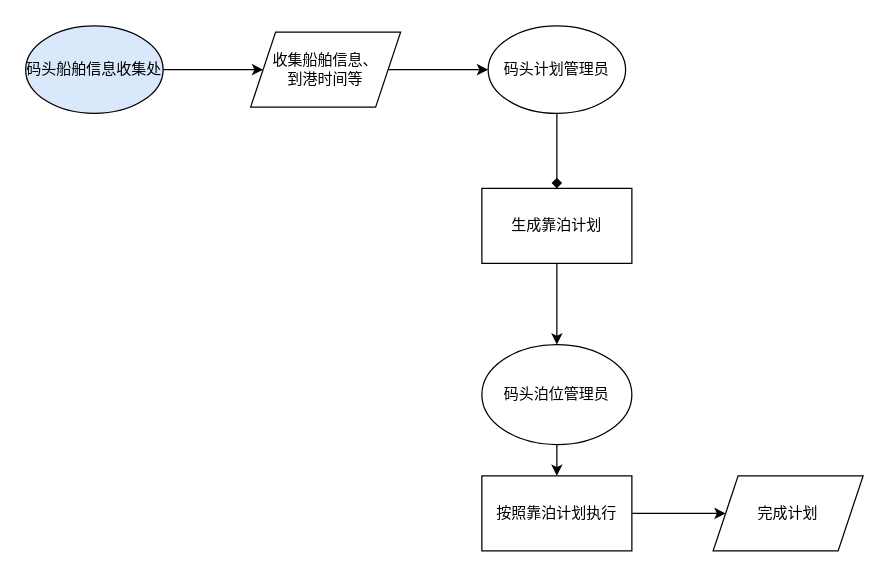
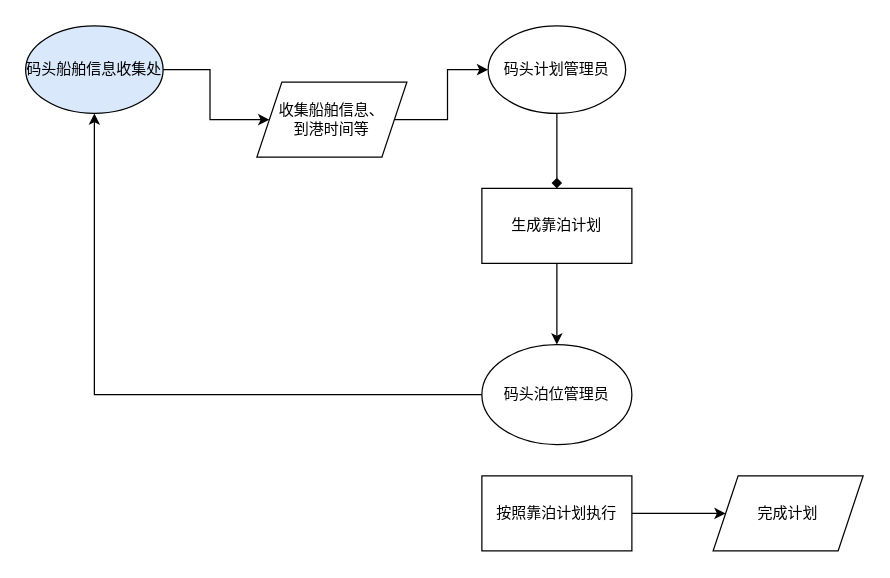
node "收集船舶信息、 到港时间等": moved (326, 69) -> (332, 119)
edge "码头泊位管理员" -> "按照靠泊计划执行": now "码头泊位管理员" -> "码头船舶信息收集处"
